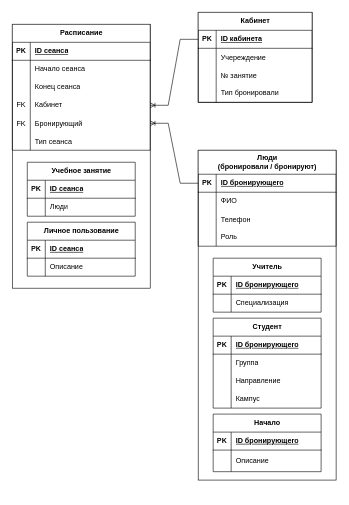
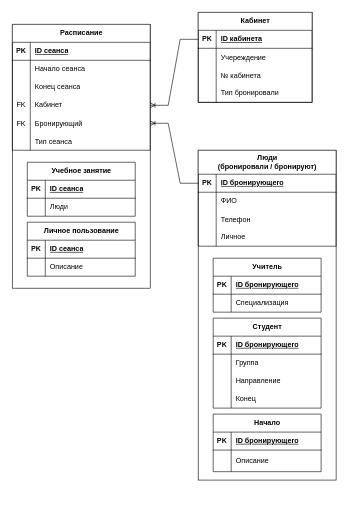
node "№ занятие": label "№ занятие" -> "№ кабинета"
node "Роль": label "Роль" -> "Личное"
node "Кампус": label "Кампус" -> "Конец"
